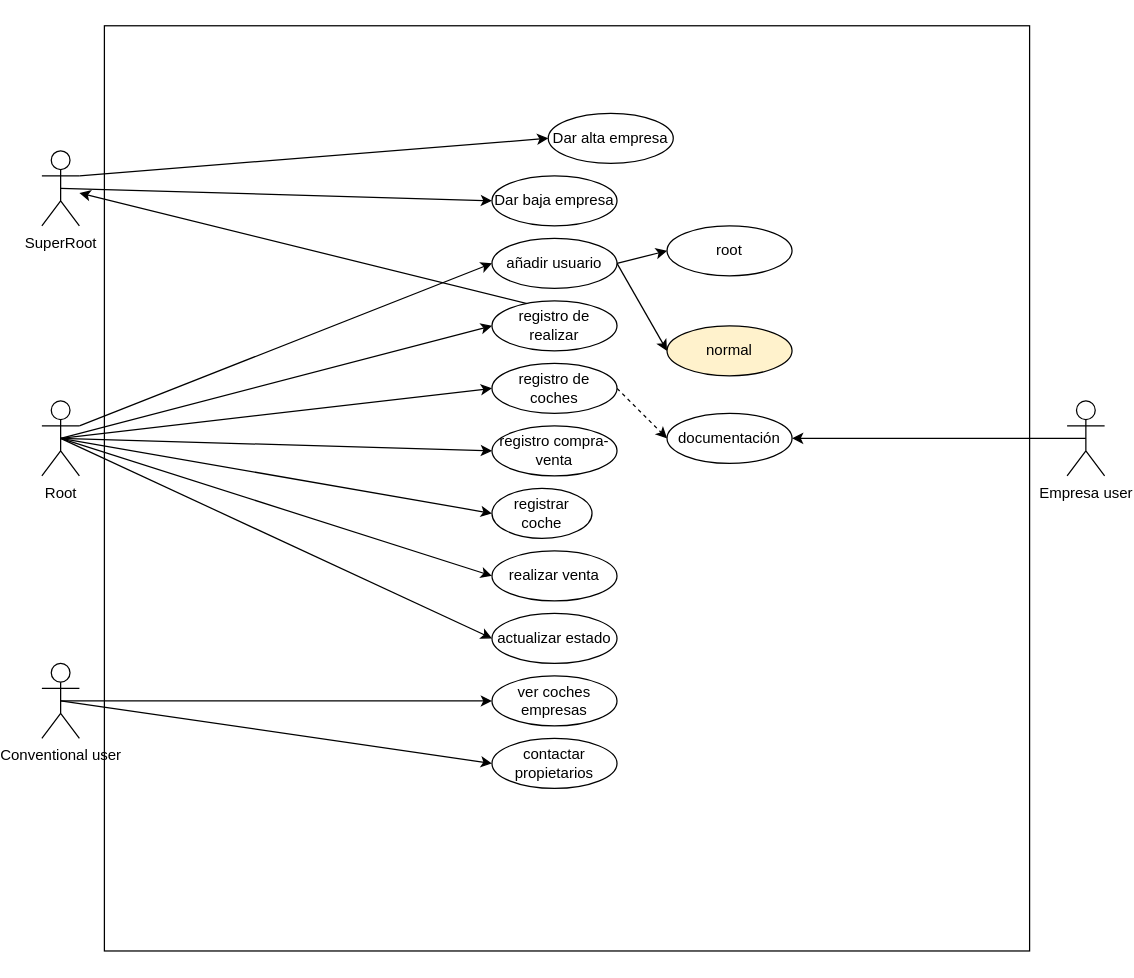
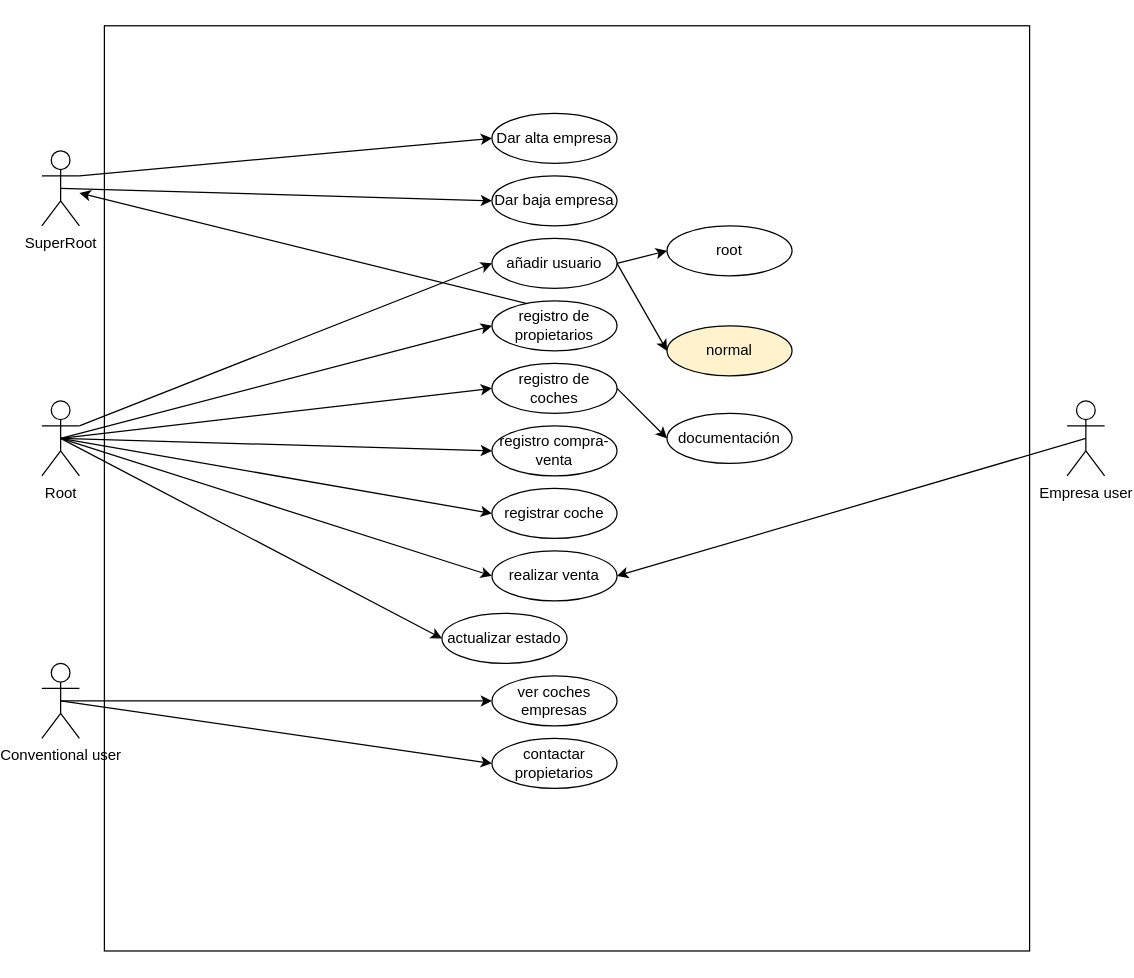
node "Dar alta empresa": moved (611, 138) -> (554, 138)
node "registro de realizar": label "registro de realizar" -> "registro de propietarios"
edge "registro de coches" -> "documentación": style dashed -> solid
edge "Empresa user" -> "documentación": now "Empresa user" -> "realizar venta"
node "registrar coche": size 100x50 -> 125x50
node "actualizar estado": moved (554, 638) -> (504, 638)
